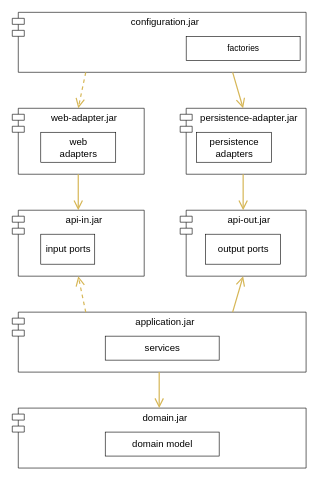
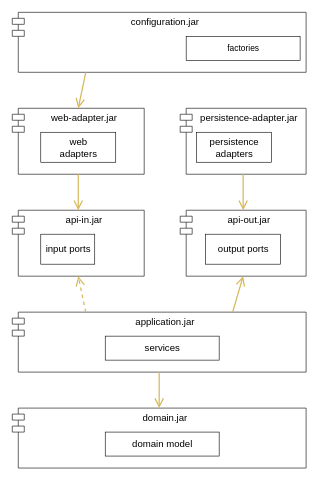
edge "configuration.jar" -> "web-adapter.jar": style dashed -> solid
edge "configuration.jar" -> "persistence-adapter.jar": removed
